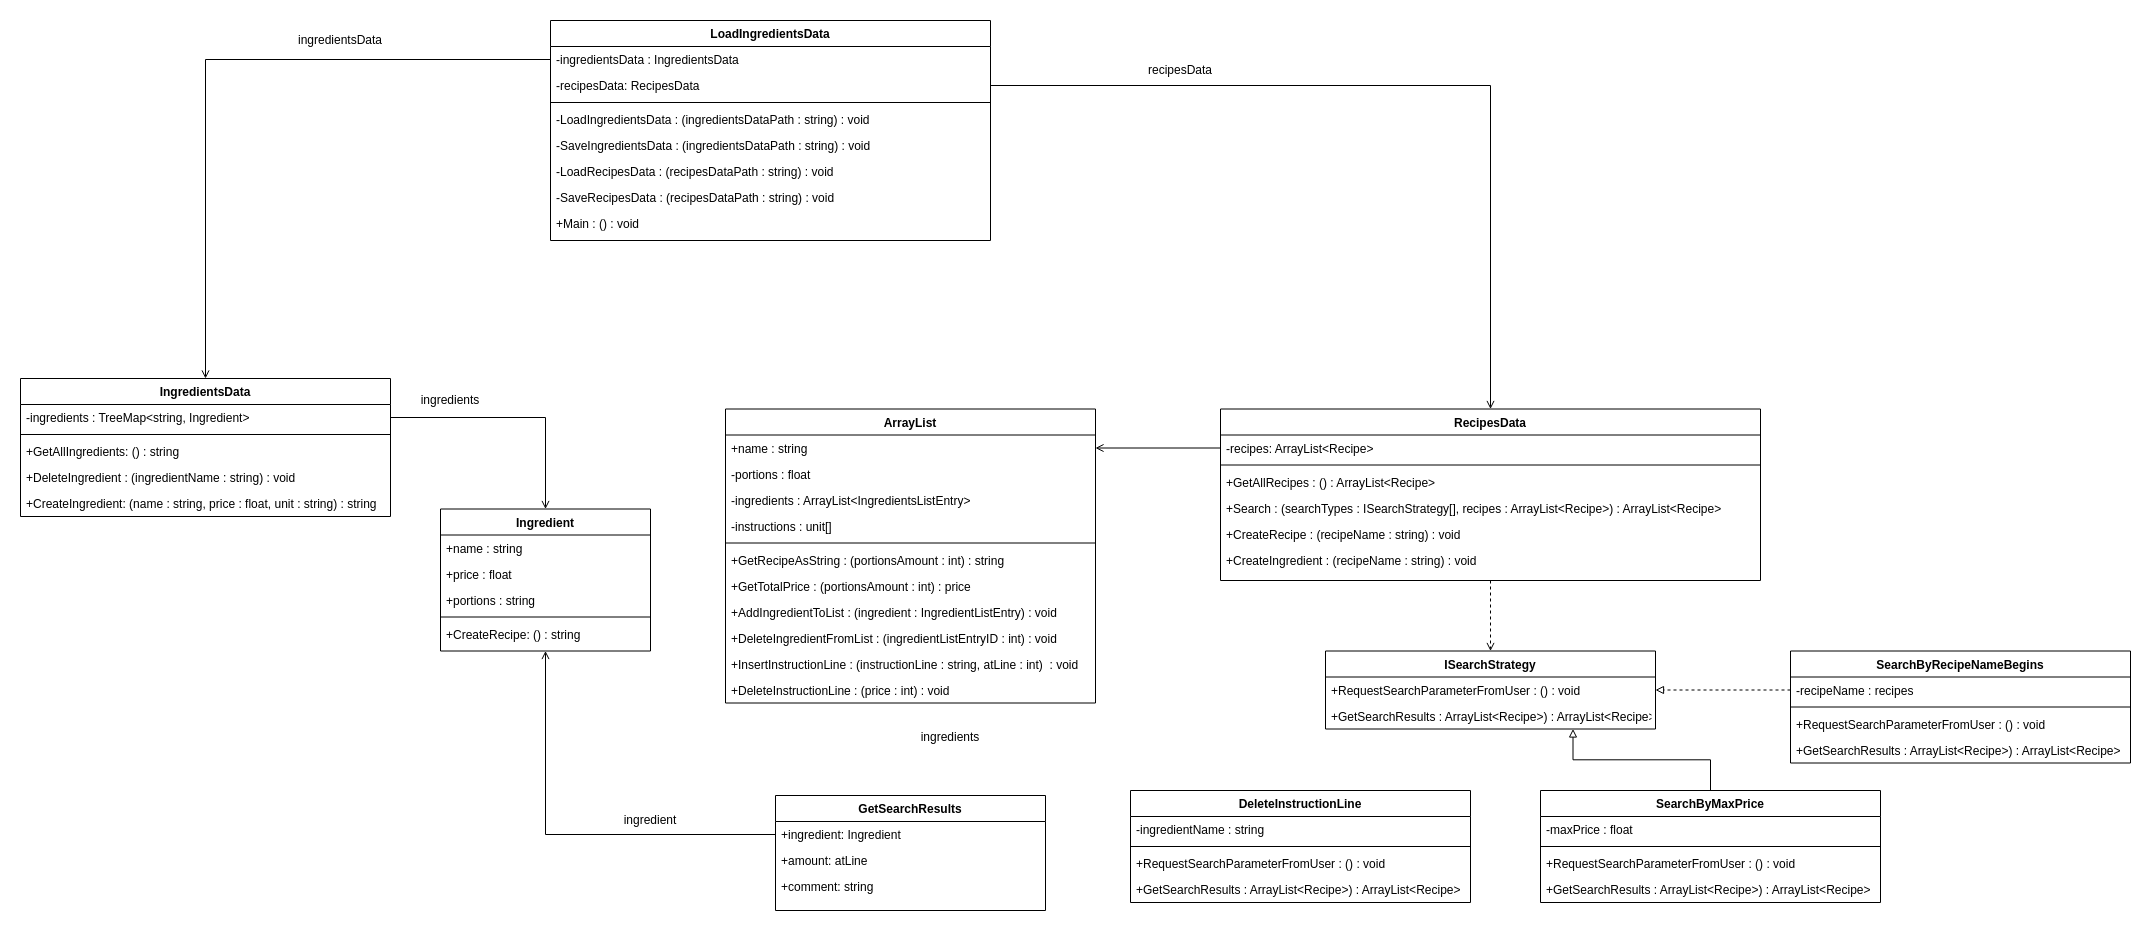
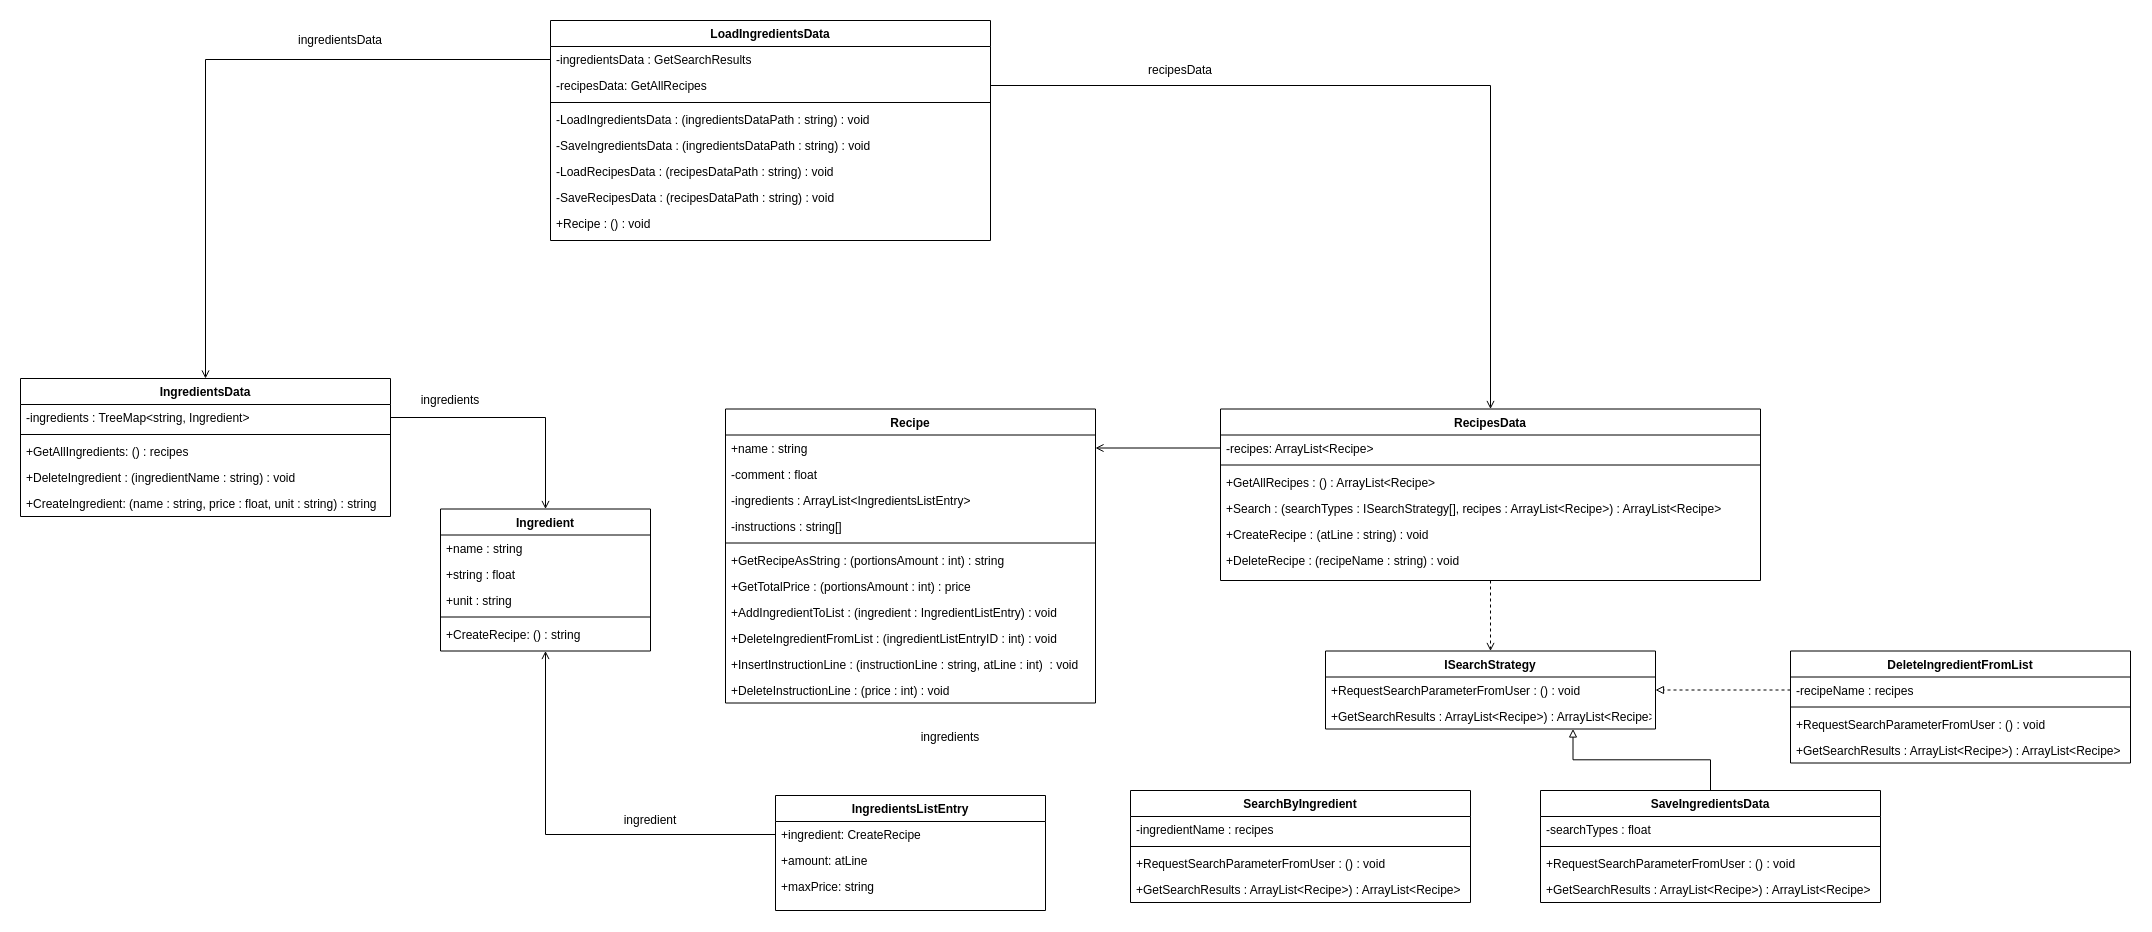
node "-ingredientsData : IngredientsData": label "-ingredientsData : IngredientsData" -> "-ingredientsData : GetSearchResults"
node "-recipesData: RecipesData": label "-recipesData: RecipesData" -> "-recipesData: GetAllRecipes"
node "+Main : () : void": label "+Main : () : void" -> "+Recipe : () : void"
node "ArrayList": label "ArrayList" -> "Recipe"
node "+GetAllIngredients: () : string": label "+GetAllIngredients: () : string" -> "+GetAllIngredients: () : recipes"
node "-portions : float": label "-portions : float" -> "-comment : float"
node "-instructions : unit[]": label "-instructions : unit[]" -> "-instructions : string[]"
node "+CreateRecipe : (recipeName : string) : void": label "+CreateRecipe : (recipeName : string) : void" -> "+CreateRecipe : (atLine : string) : void"
node "+CreateIngredient : (recipeName : string) : void": label "+CreateIngredient : (recipeName : string) : void" -> "+DeleteRecipe : (recipeName : string) : void"
node "+price : float": label "+price : float" -> "+string : float"
node "+portions : string": label "+portions : string" -> "+unit : string"
node "SearchByRecipeNameBegins": label "SearchByRecipeNameBegins" -> "DeleteIngredientFromList"
node "DeleteInstructionLine": label "DeleteInstructionLine" -> "SearchByIngredient"
node "SearchByMaxPrice": label "SearchByMaxPrice" -> "SaveIngredientsData"
node "GetSearchResults": label "GetSearchResults" -> "IngredientsListEntry"
node "-ingredientName : string": label "-ingredientName : string" -> "-ingredientName : recipes"
node "-maxPrice : float": label "-maxPrice : float" -> "-searchTypes : float"
node "+ingredient: Ingredient": label "+ingredient: Ingredient" -> "+ingredient: CreateRecipe"
node "+comment: string": label "+comment: string" -> "+maxPrice: string"
